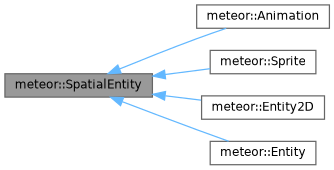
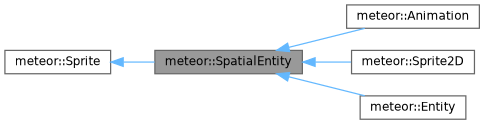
edge "meteor::Sprite" -> "meteor::SpatialEntity": reversed
node "meteor::Entity2D": label "meteor::Entity2D" -> "meteor::Sprite2D"
